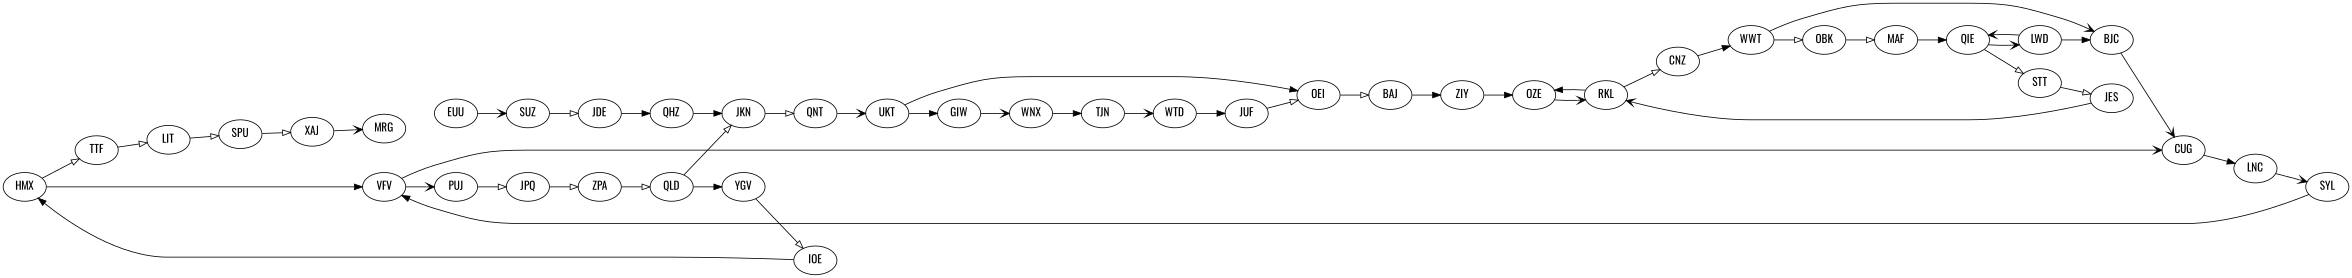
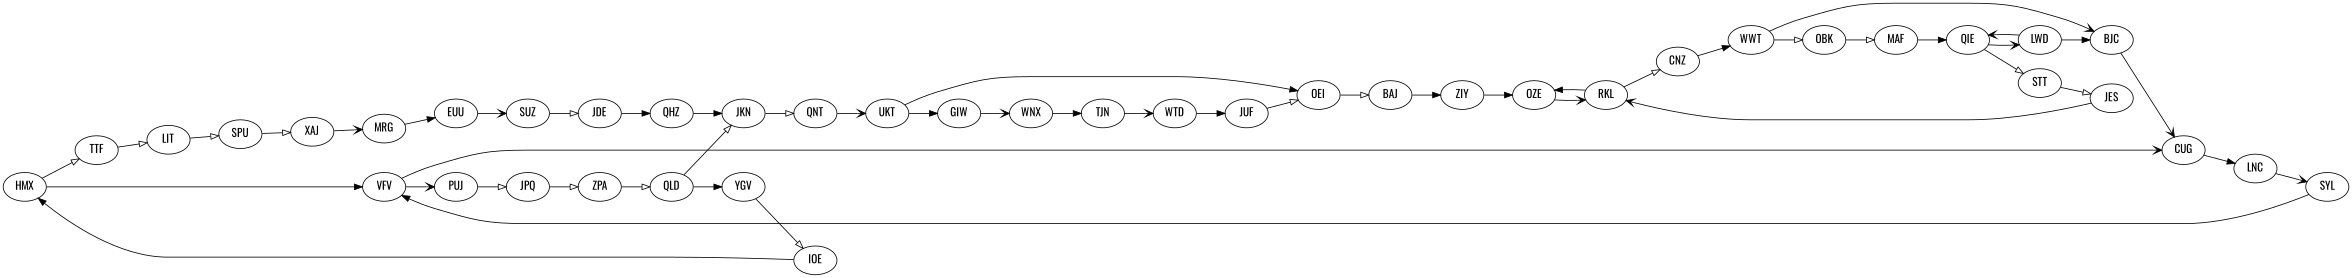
edge "MRG" -> "EUU": added
